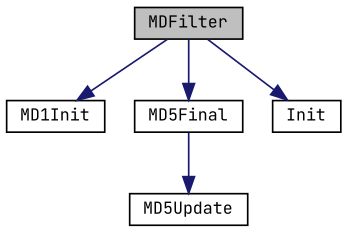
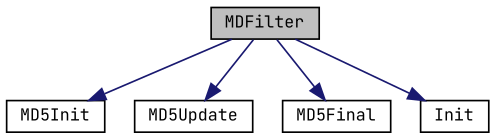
node "MD1Init": label "MD1Init" -> "MD5Init"
edge "MD5Final" -> "MD5Update": now "MDFilter" -> "MD5Update"
